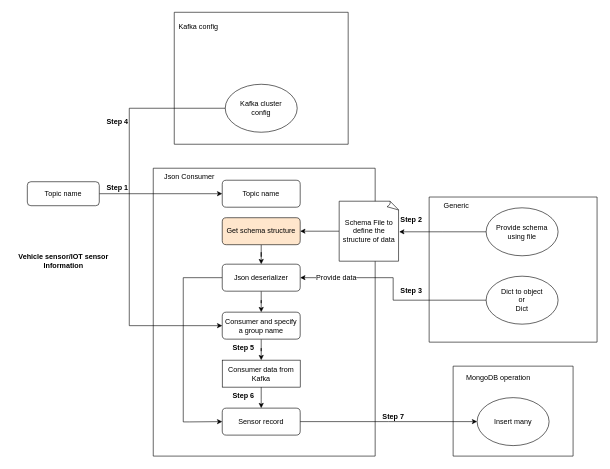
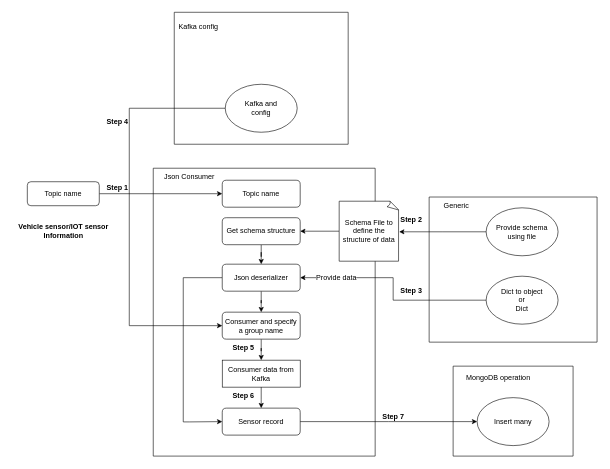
node "Kafka cluster config": label "Kafka cluster config" -> "Kafka and config"
node "Get schema structure": fillcolor #ffe6cc -> #ffffff
node "Vehicle sensor/IOT sensor Information": moved (63, 261) -> (63, 231)
